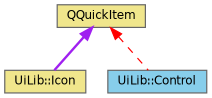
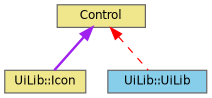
node "QQuickItem": label "QQuickItem" -> "Control"
node "UiLib::Control": label "UiLib::Control" -> "UiLib::UiLib"
